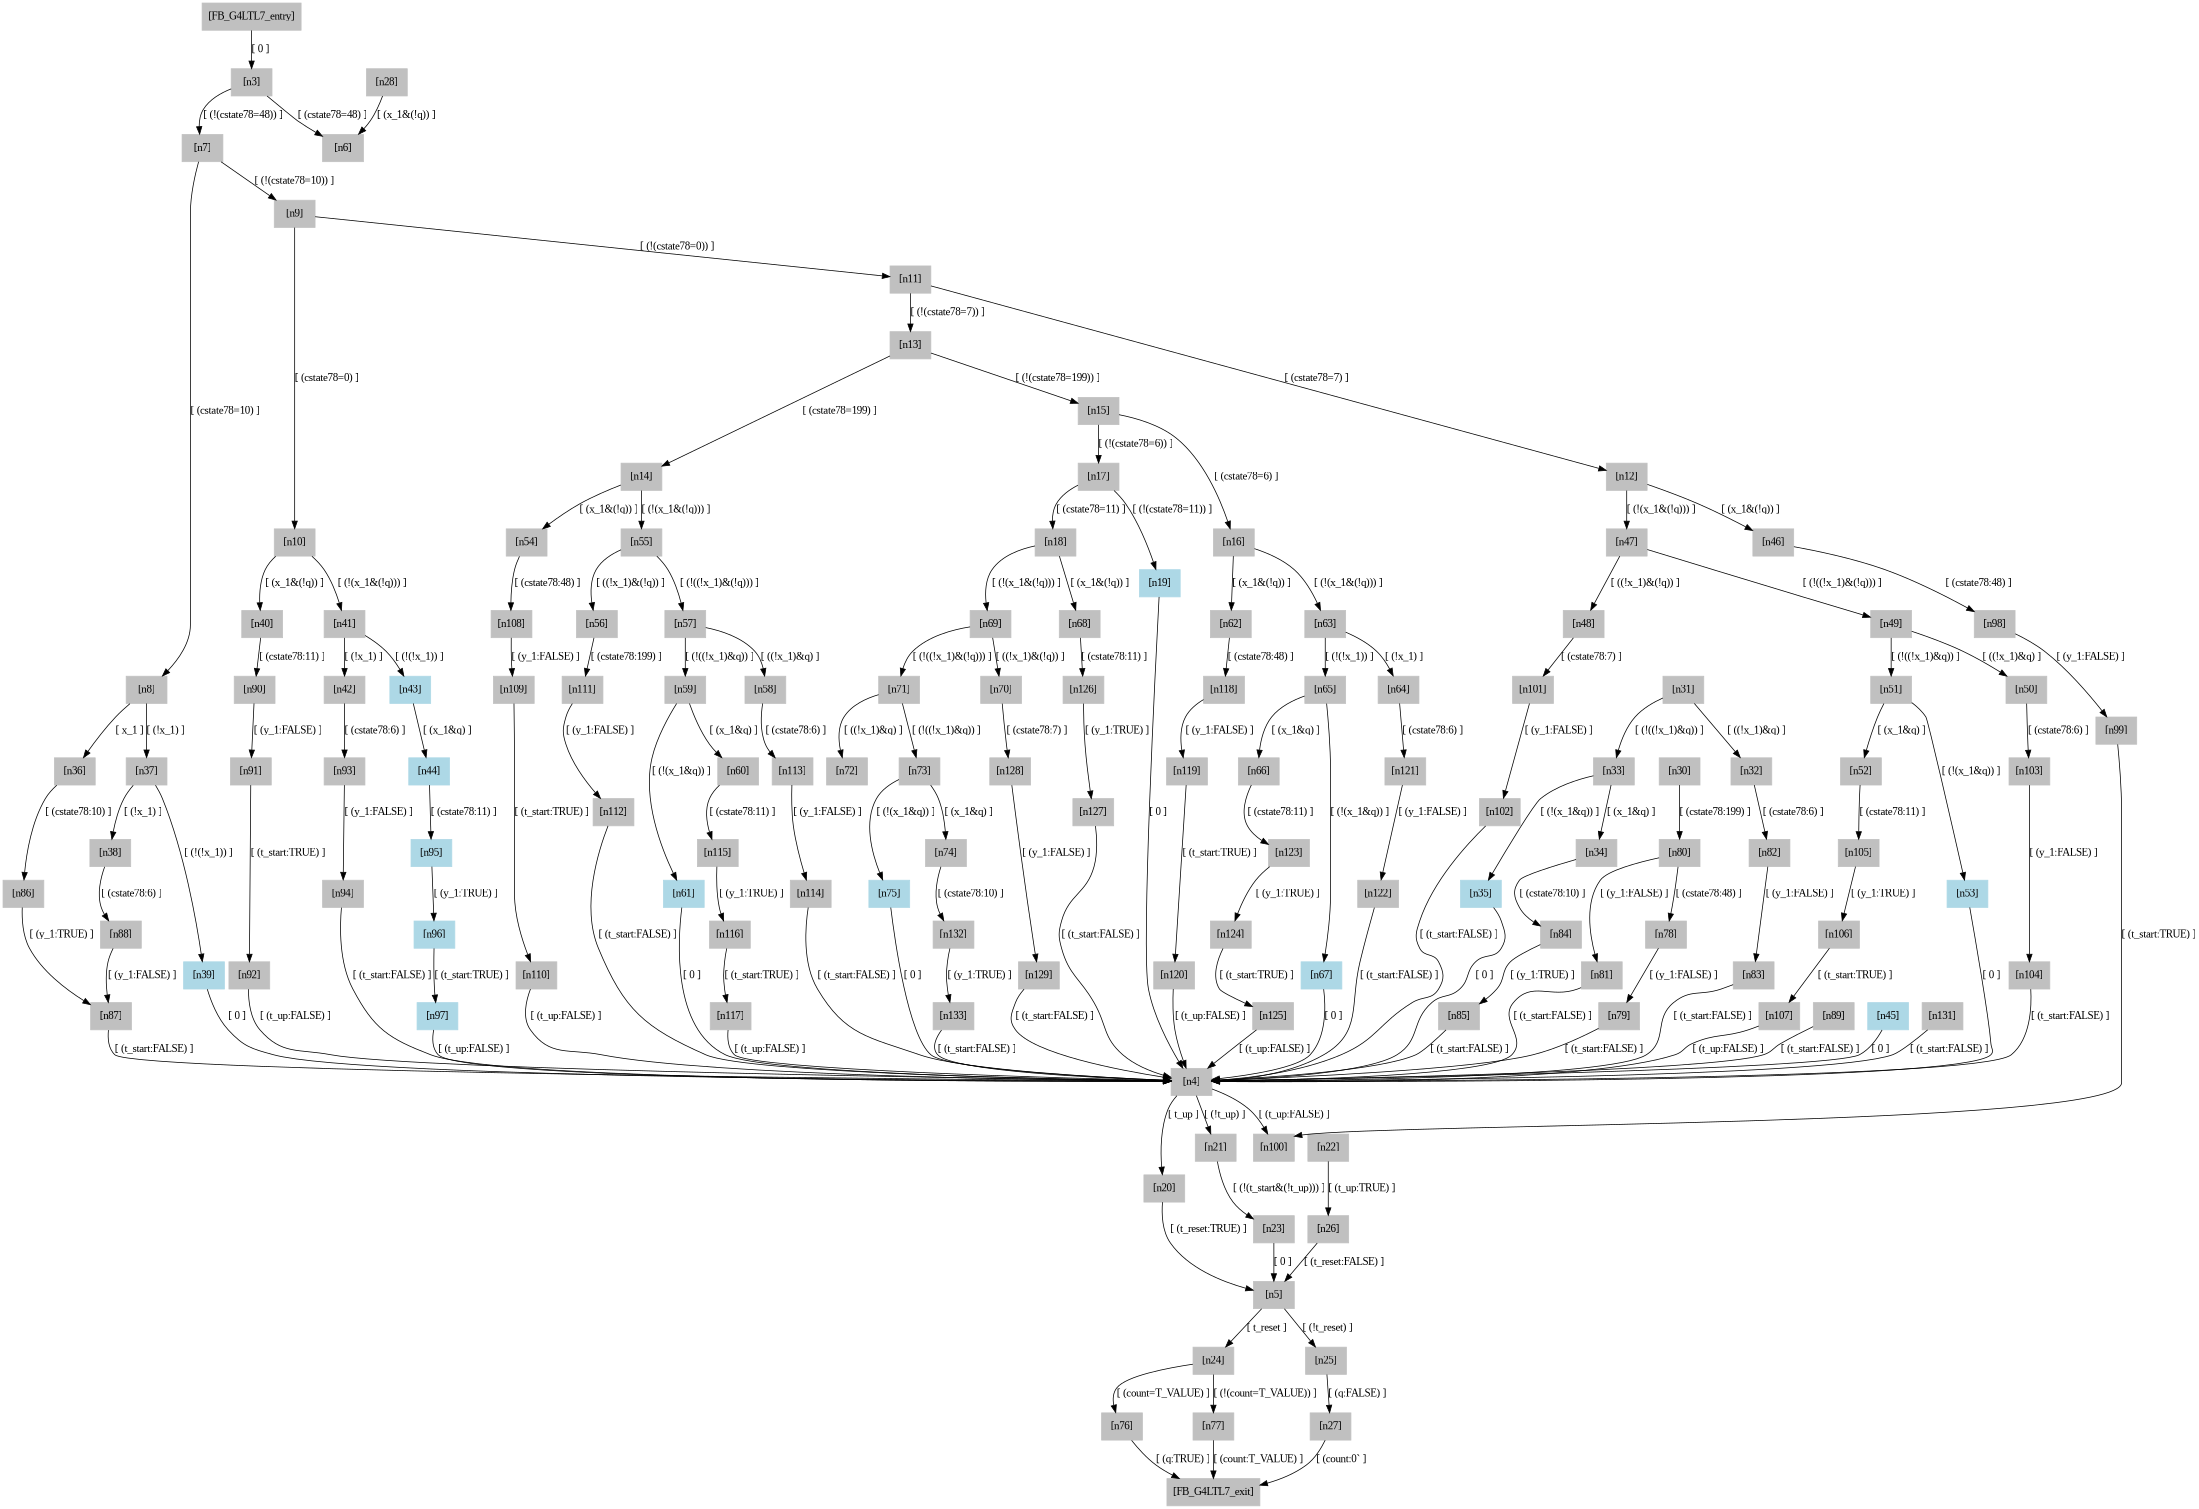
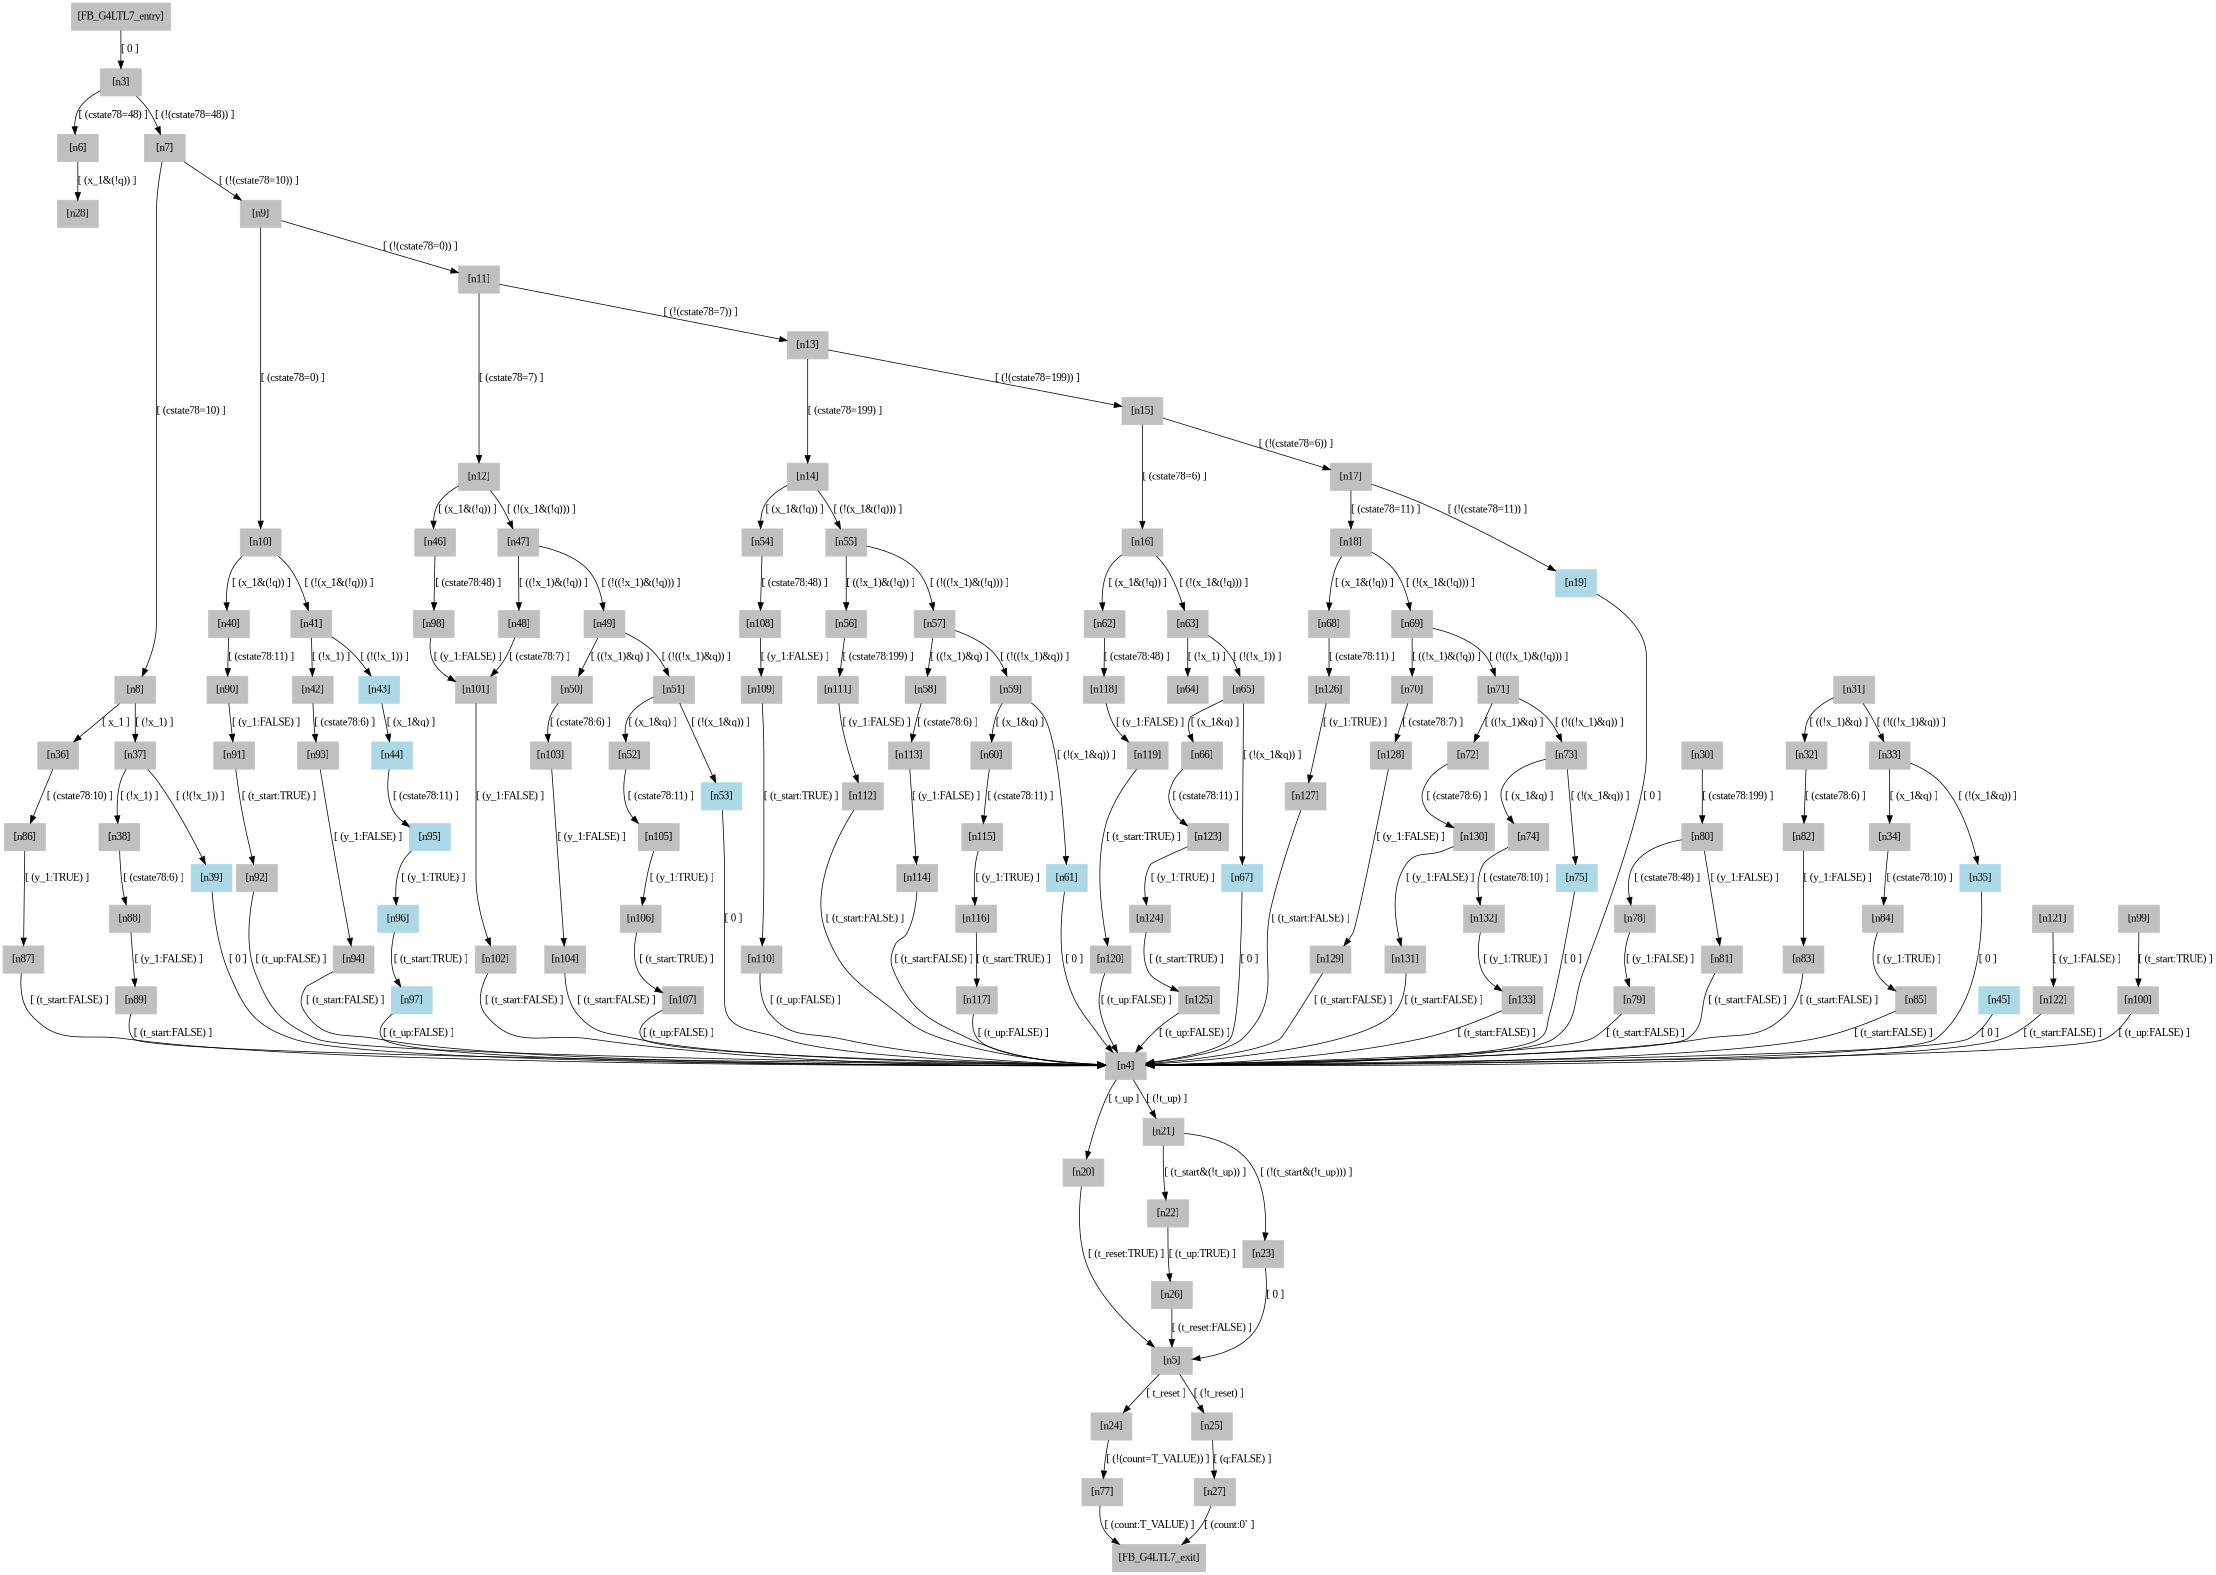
edge "[n28]" -> "[n6]": reversed
edge "[n98]" -> "[n99]": now "[n98]" -> "[n101]"
edge "[n64]" -> "[n121]": removed, label "[ (cstate78:6) ]"
node "[n130]": added
edge "[n88]" -> "[n87]": now "[n88]" -> "[n89]"
edge "[n4]" -> "[n100]": reversed
edge "[n21]" -> "[n22]": added, label "[ (t_start&(!t_up)) ]"
node "[n76]": removed
